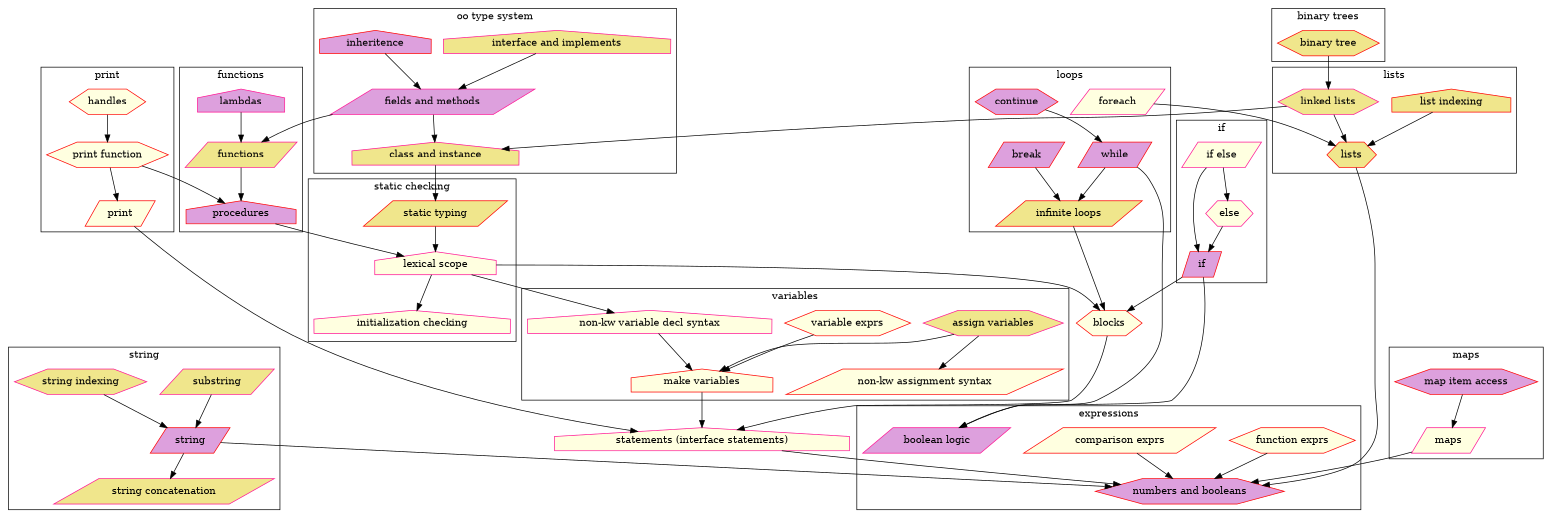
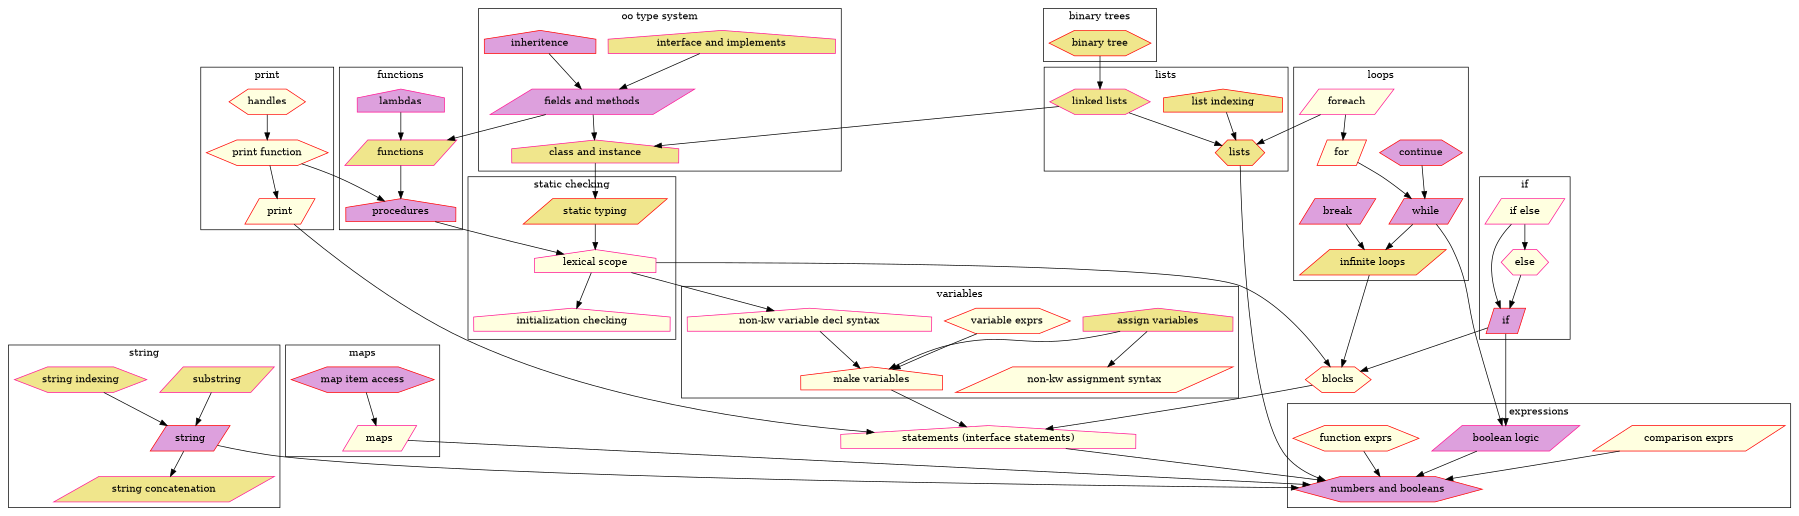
node "for": added
node "assign variables": shape hexagon -> house
edge "boolean logic" -> "numbers and booleans": added
